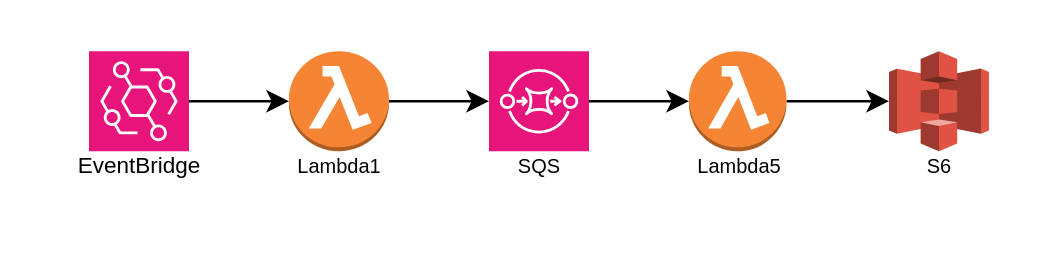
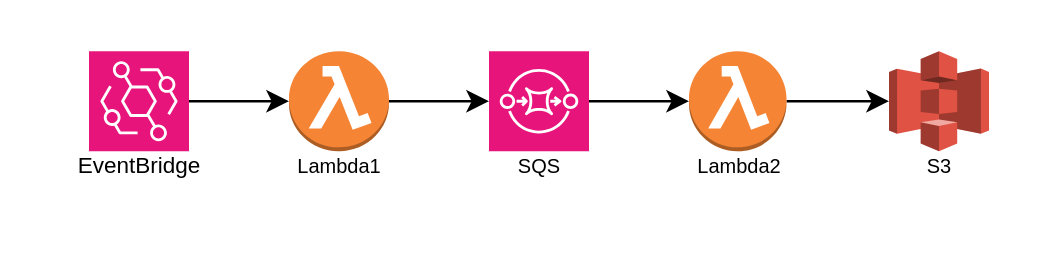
node "Lambda5": label "Lambda5" -> "Lambda2"
node "S6": label "S6" -> "S3"
